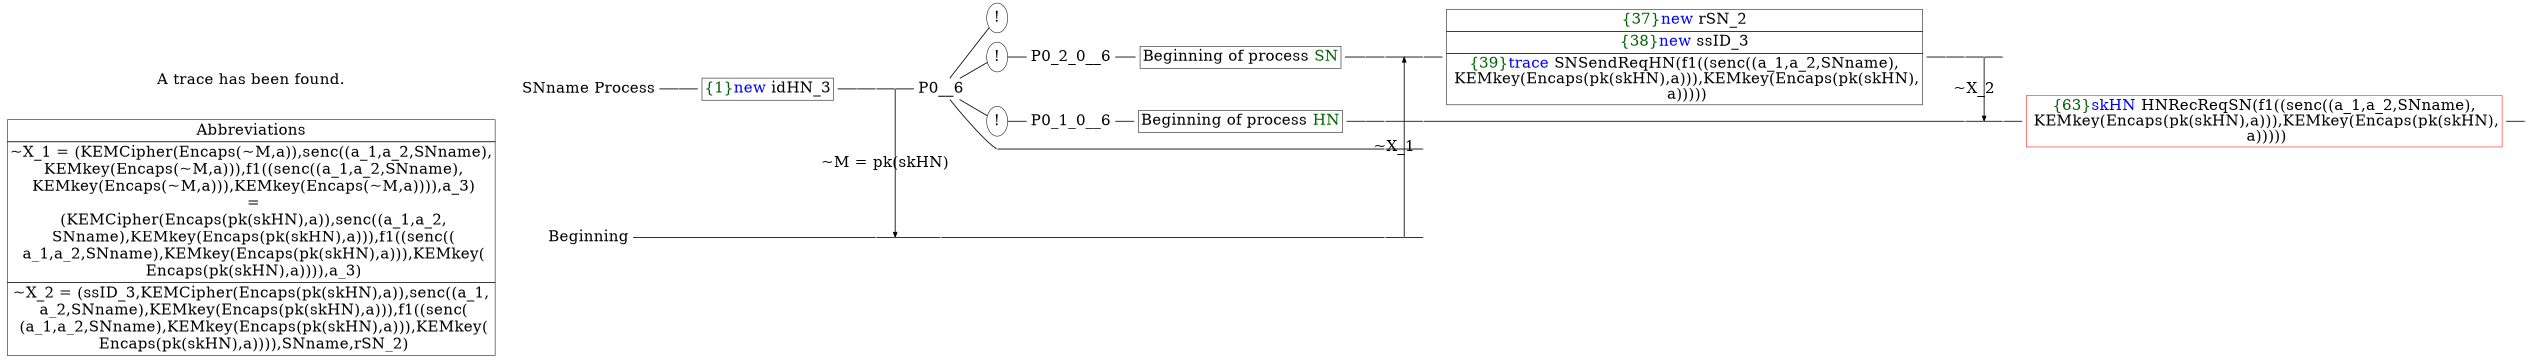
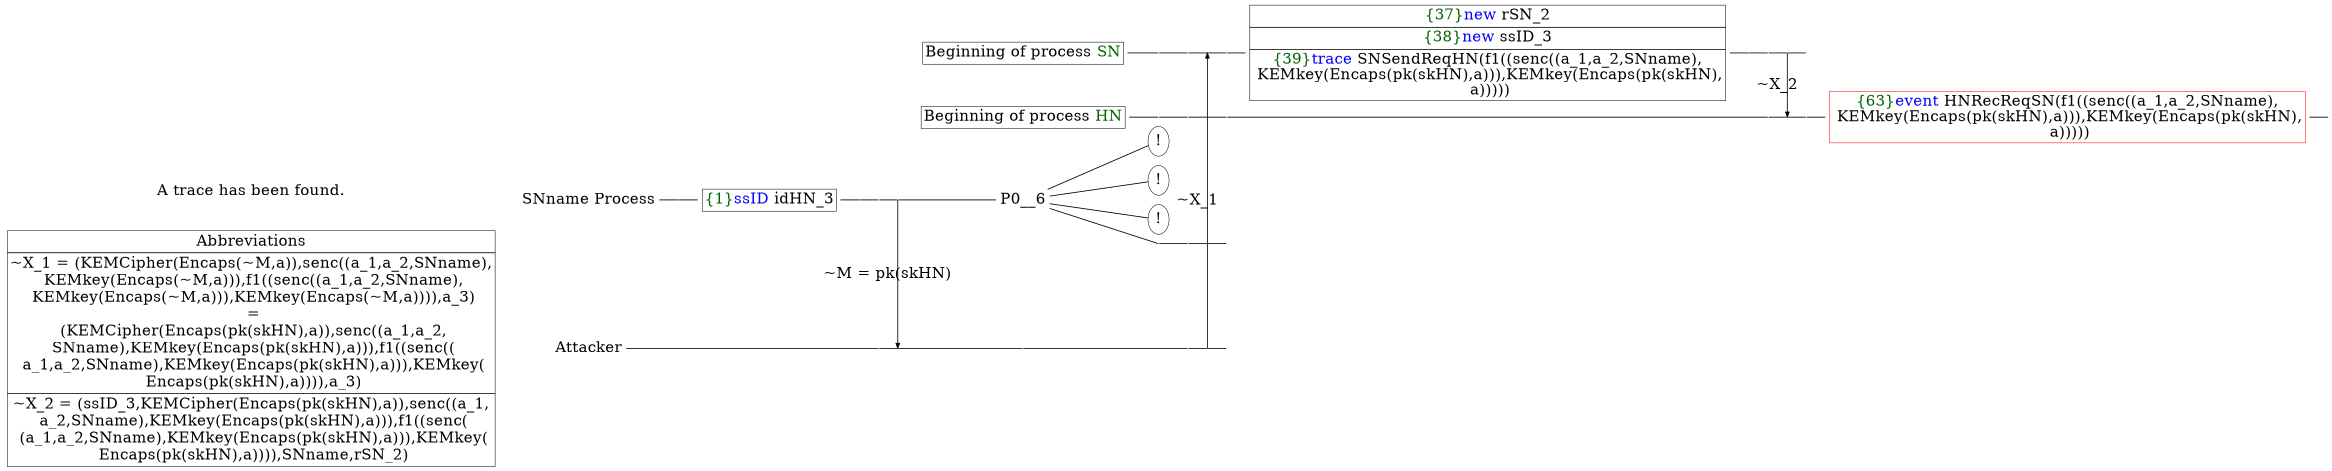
node "P0_2_0__6": removed
node "{1}": text "new" -> "ssID"
node "{63}": text "skHN" -> "event"
node "P0_1_0__6": removed
node "Beginning": label "Beginning" -> "Attacker"
